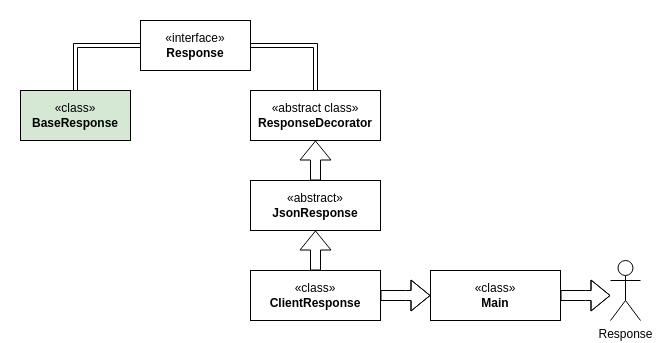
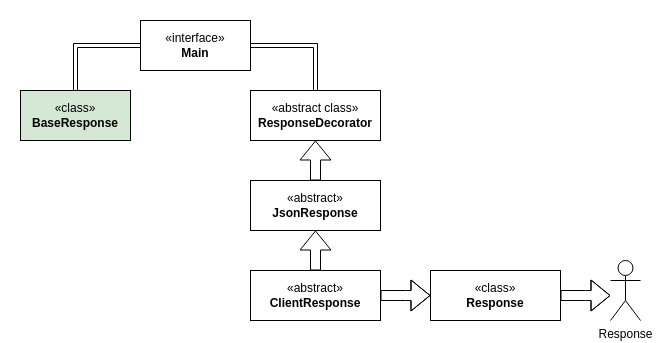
node "«interface» Response": label "«interface» Response" -> "«interface» Main"
node "«class» ClientResponse": label "«class» ClientResponse" -> "«abstract» ClientResponse"
node "«class» Main": label "«class» Main" -> "«class» Response"
